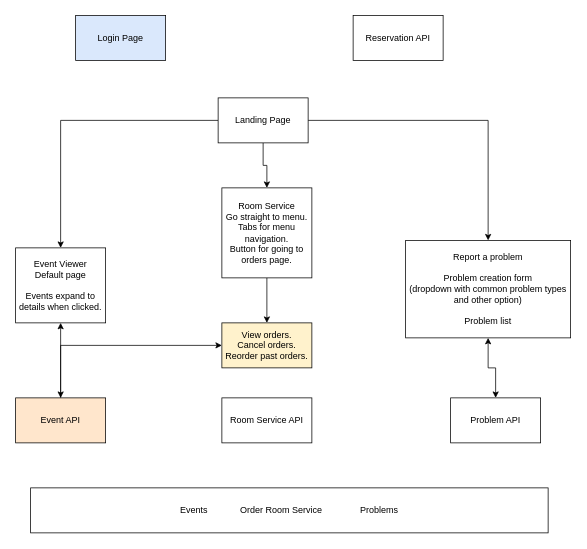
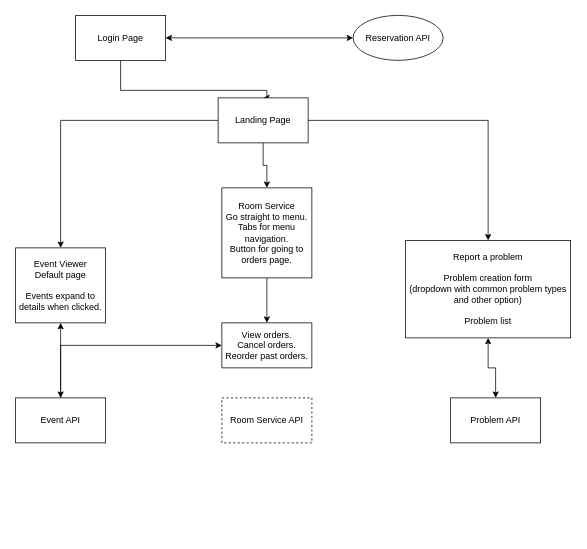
node "Login Page": fillcolor #dae8fc -> #ffffff
edge "Login Page" -- "Reservation API": added
node "Reservation API": shape rectangle -> ellipse
edge "Login Page" -> "Landing Page": added
node "View orders. Cancel orders. Reorder past orders.": fillcolor #fff2cc -> #ffffff
node "Event API": fillcolor #ffe6cc -> #ffffff
node "Room Service API": style solid -> dashed
node "Events Order Room Service Problems": removed
